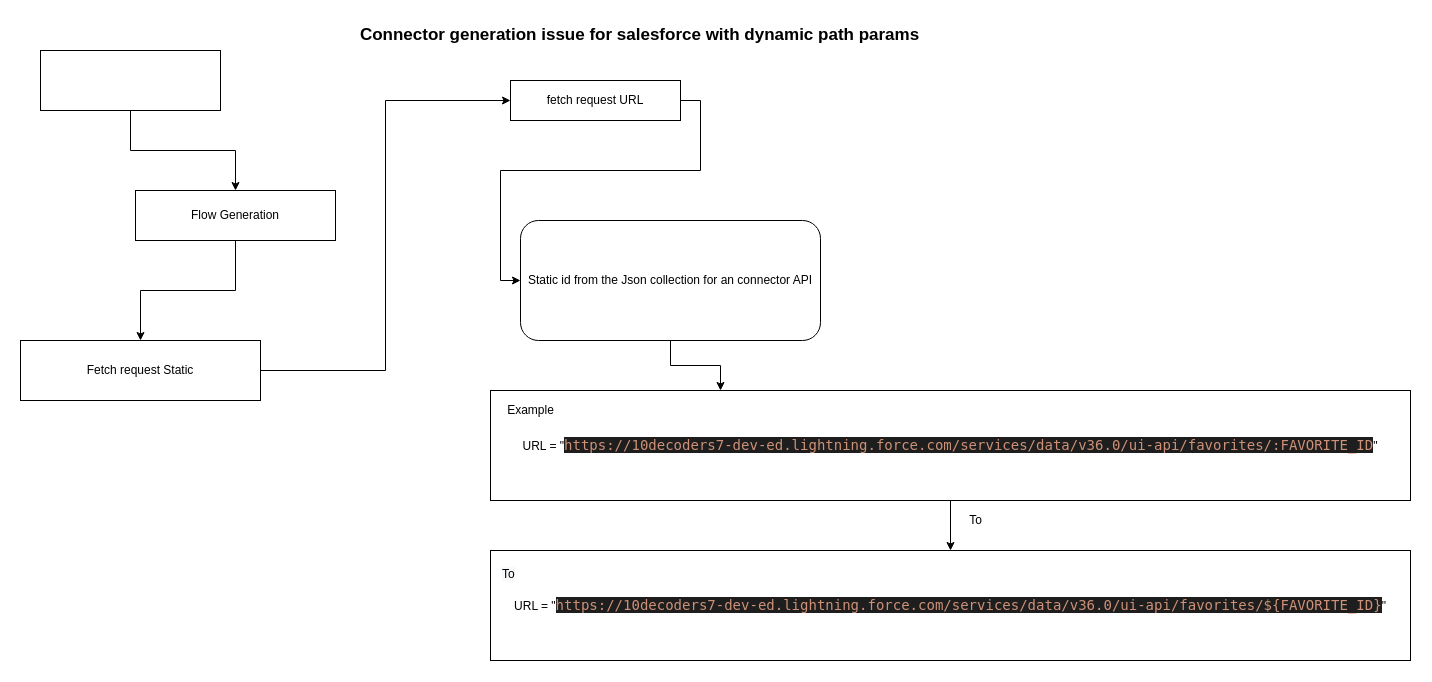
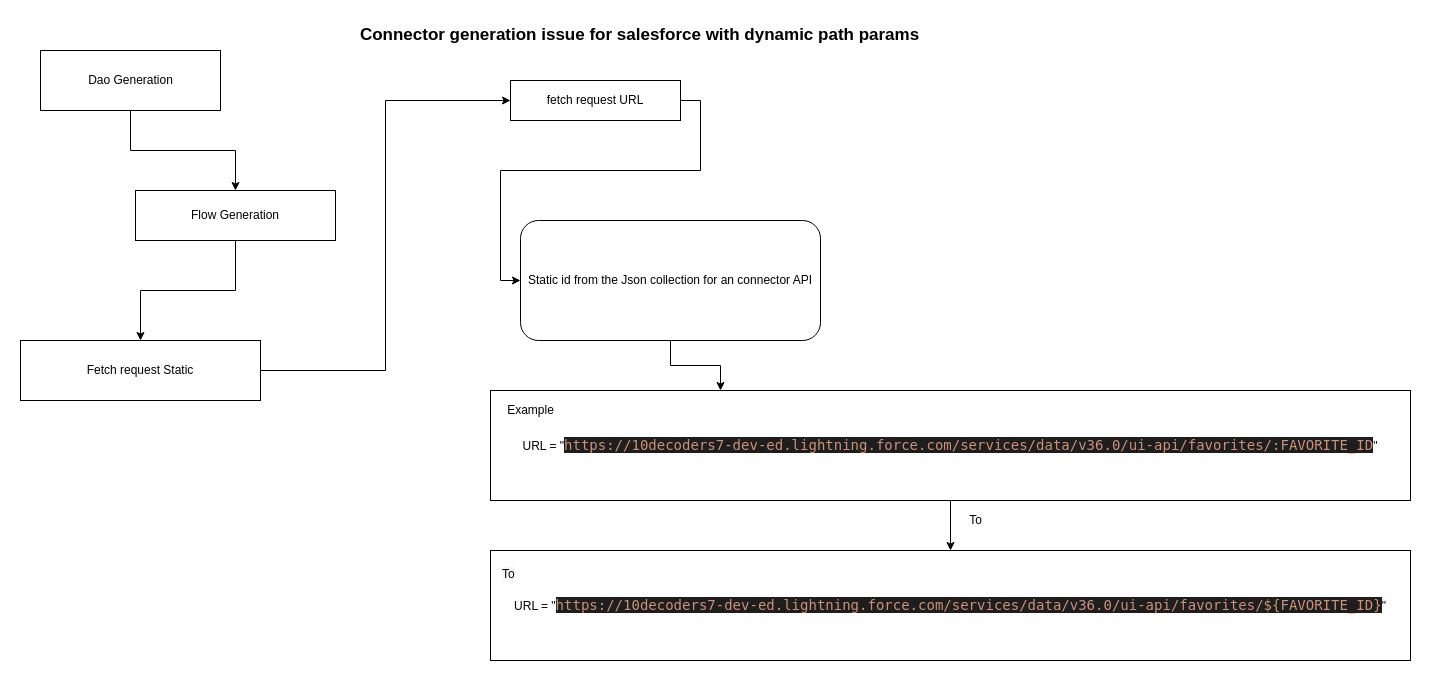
node "Dao Generation": added
